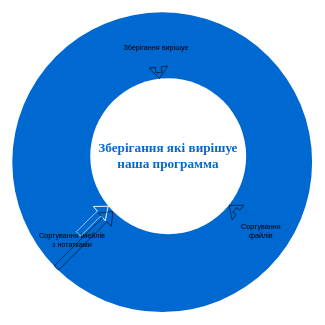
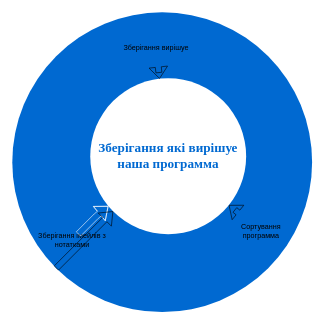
node "Сортування файлів": label "Сортування файлів" -> "Сортування программа"
node "Сортування імейлів з нотатками": label "Сортування імейлів з нотатками" -> "Зберігання імейлів з нотатками"
